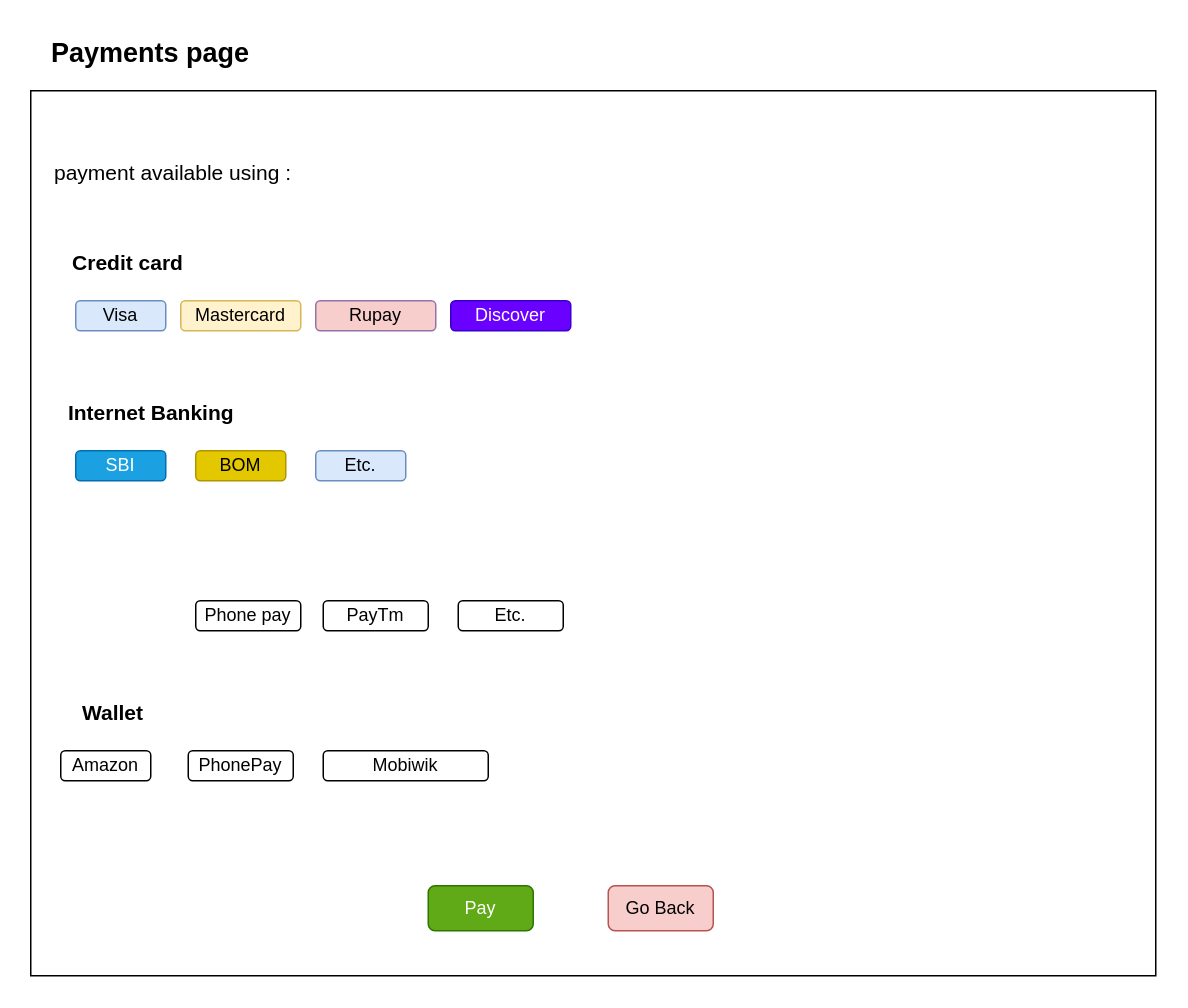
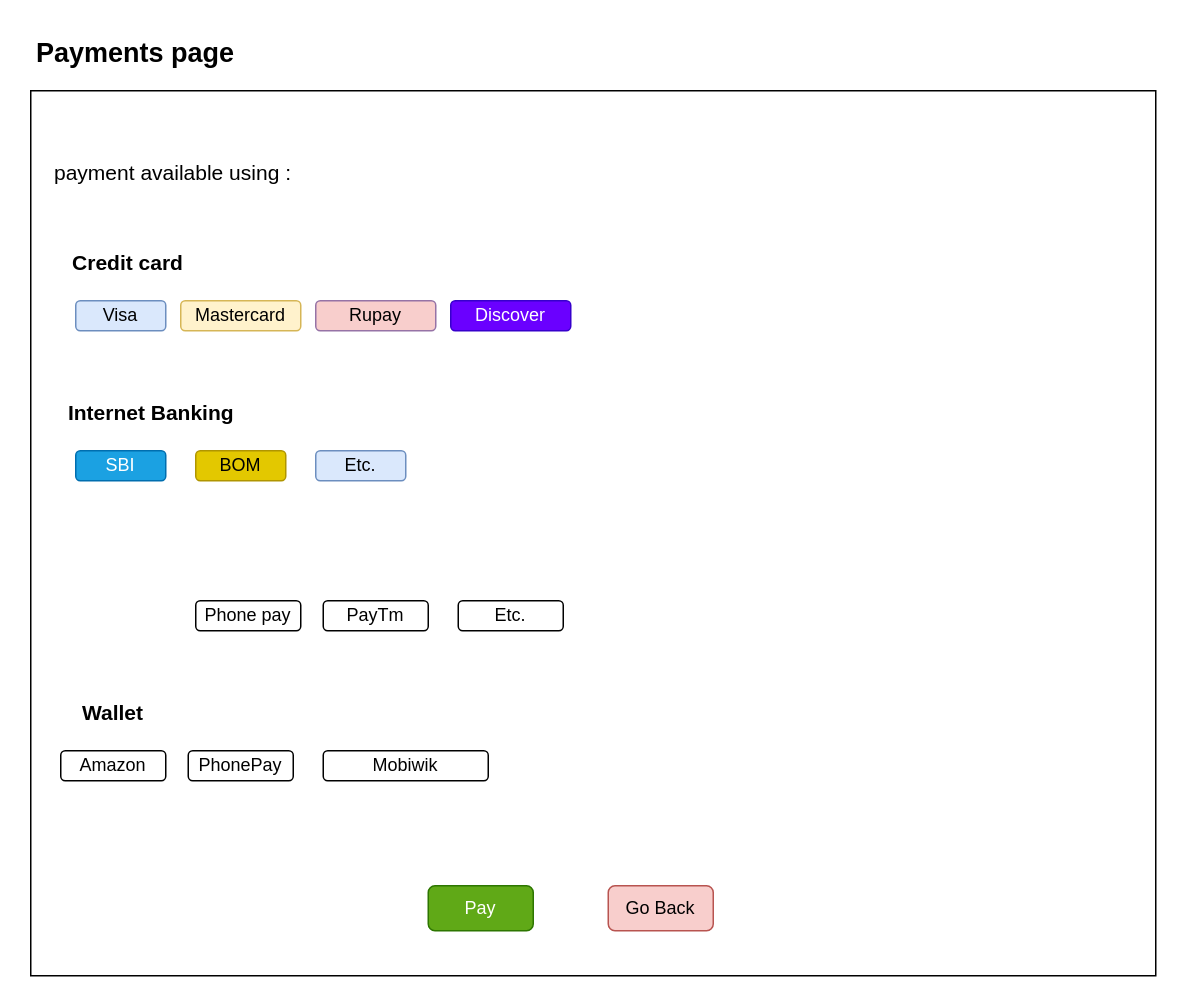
node "Payments page": moved (151, 53) -> (136, 53)
node "Amazon": size 90x30 -> 105x30
